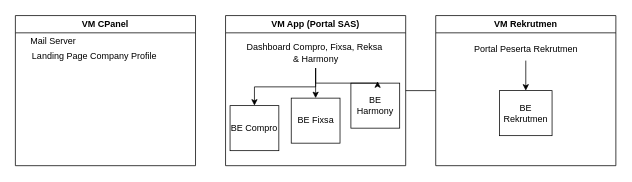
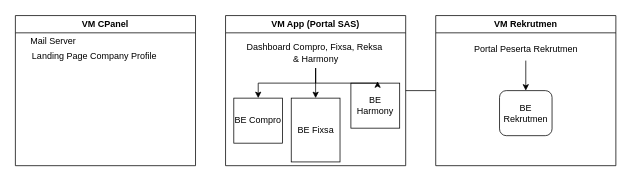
node "BE Rekrutmen": shape rectangle -> rounded rectangle
node "BE Fixsa": size 49x45 -> 49x64
node "BE Compro": moved (254, 128) -> (258, 120)
